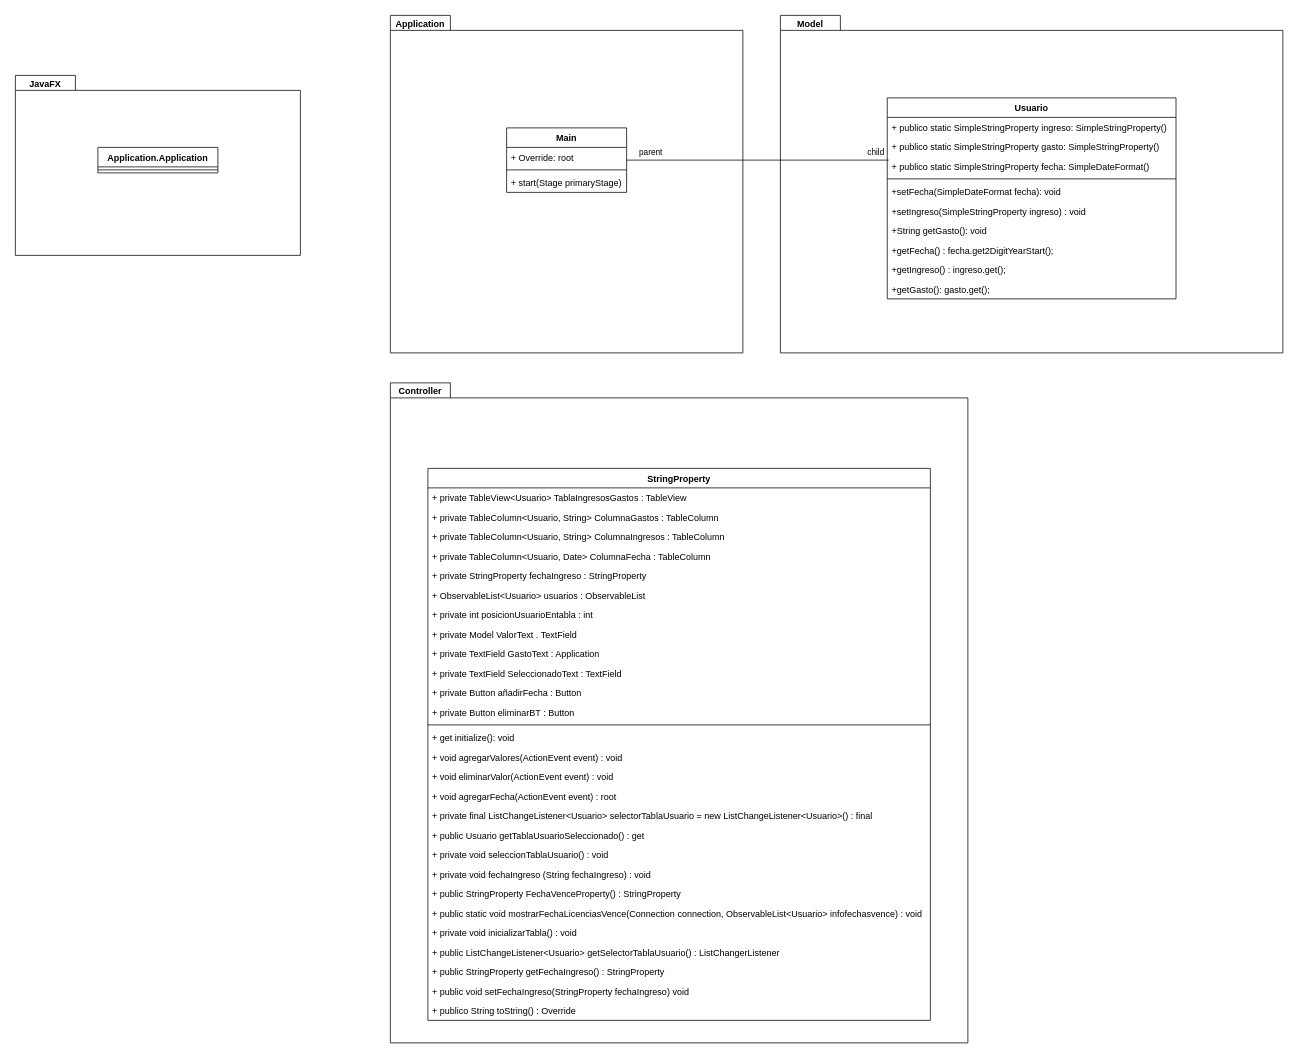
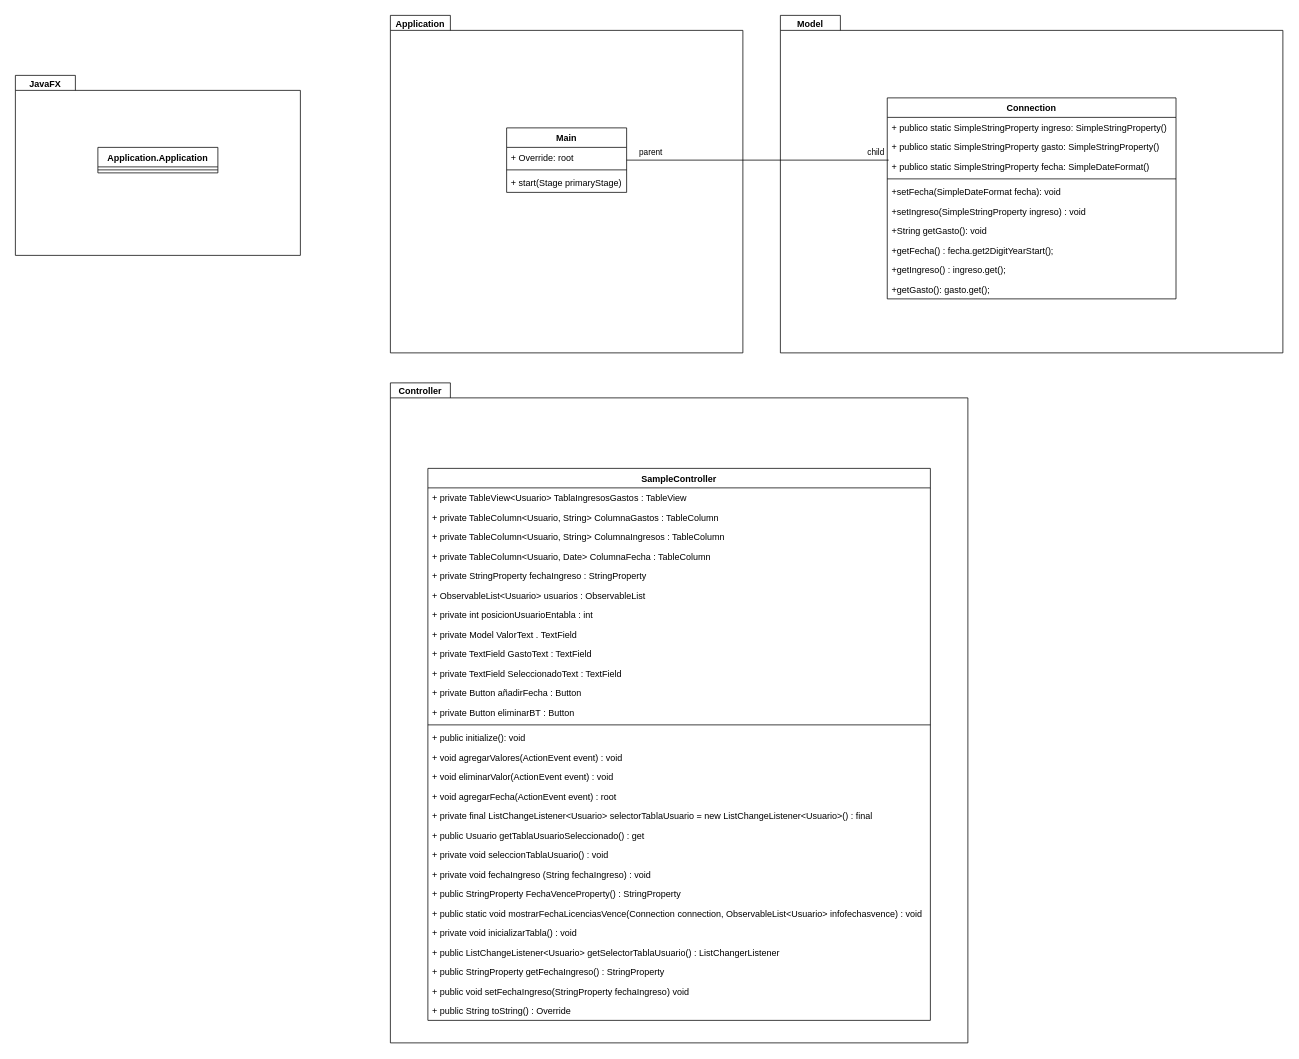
node "Usuario": label "Usuario" -> "Connection"
node "StringProperty": label "StringProperty" -> "SampleController"
node "+ private TextField GastoText : Application": label "+ private TextField GastoText : Application" -> "+ private TextField GastoText : TextField"
node "+ get initialize(): void": label "+ get initialize(): void" -> "+ public initialize(): void"
node "+ publico String toString() : Override": label "+ publico String toString() : Override" -> "+ public String toString() : Override"
